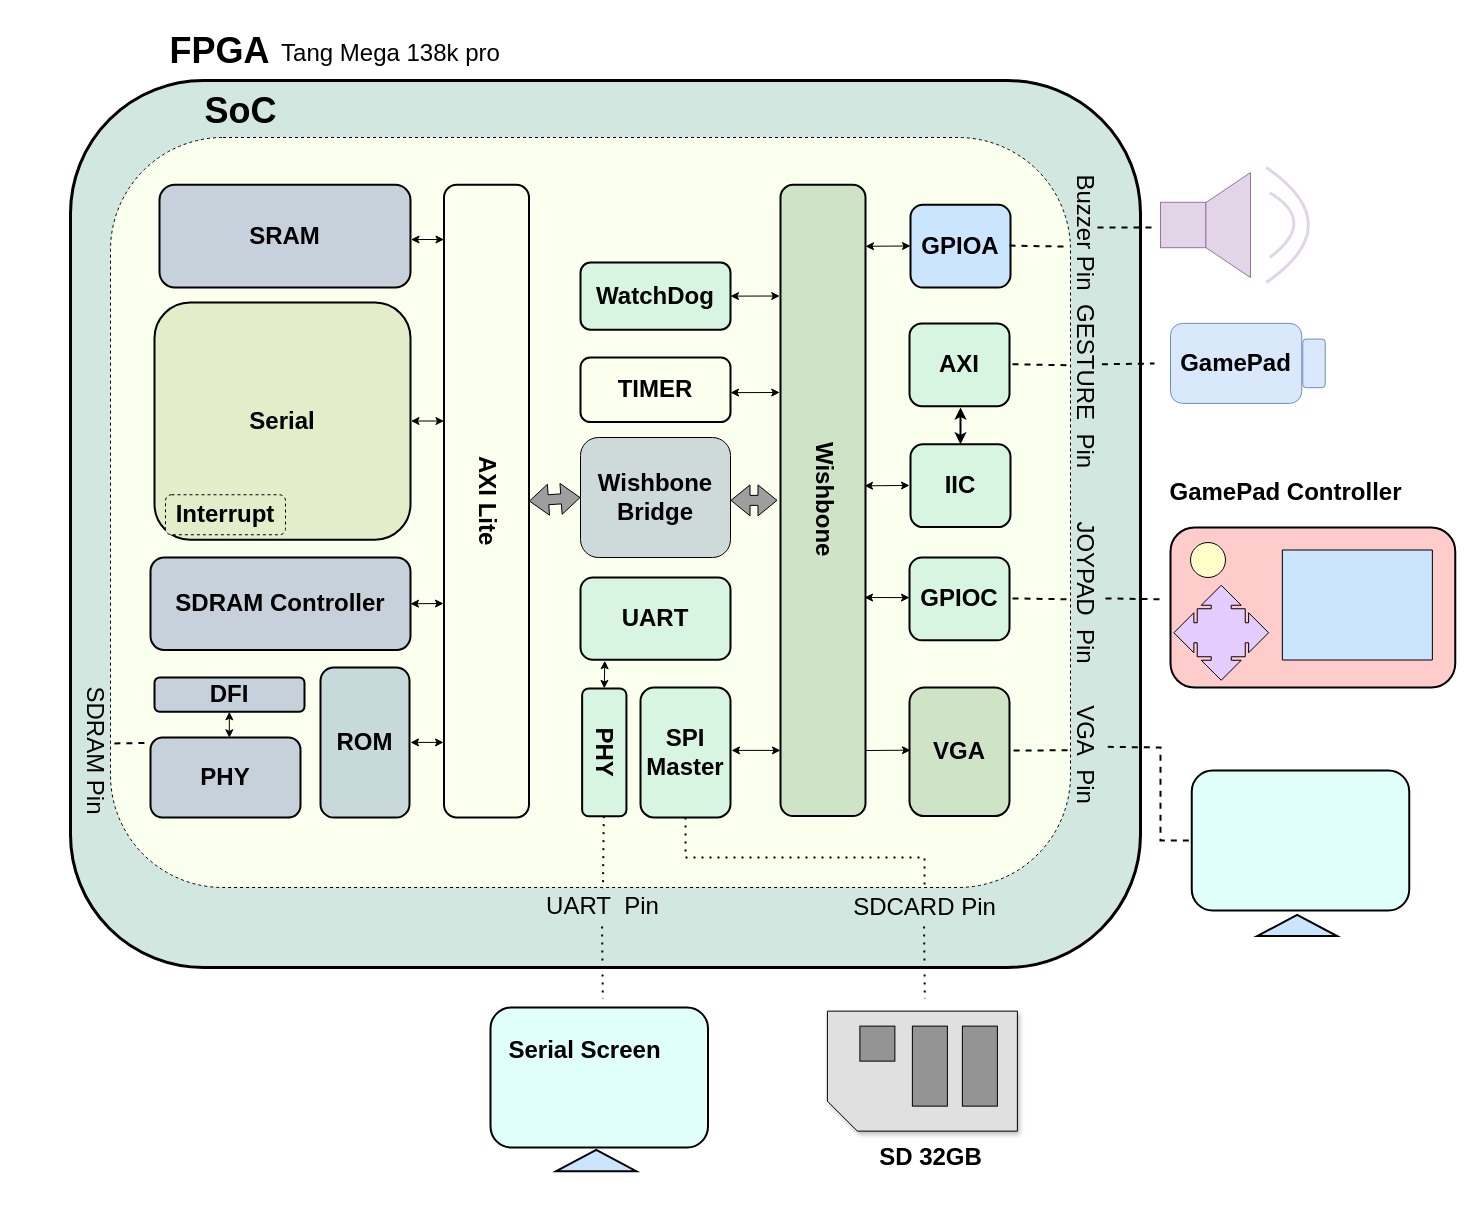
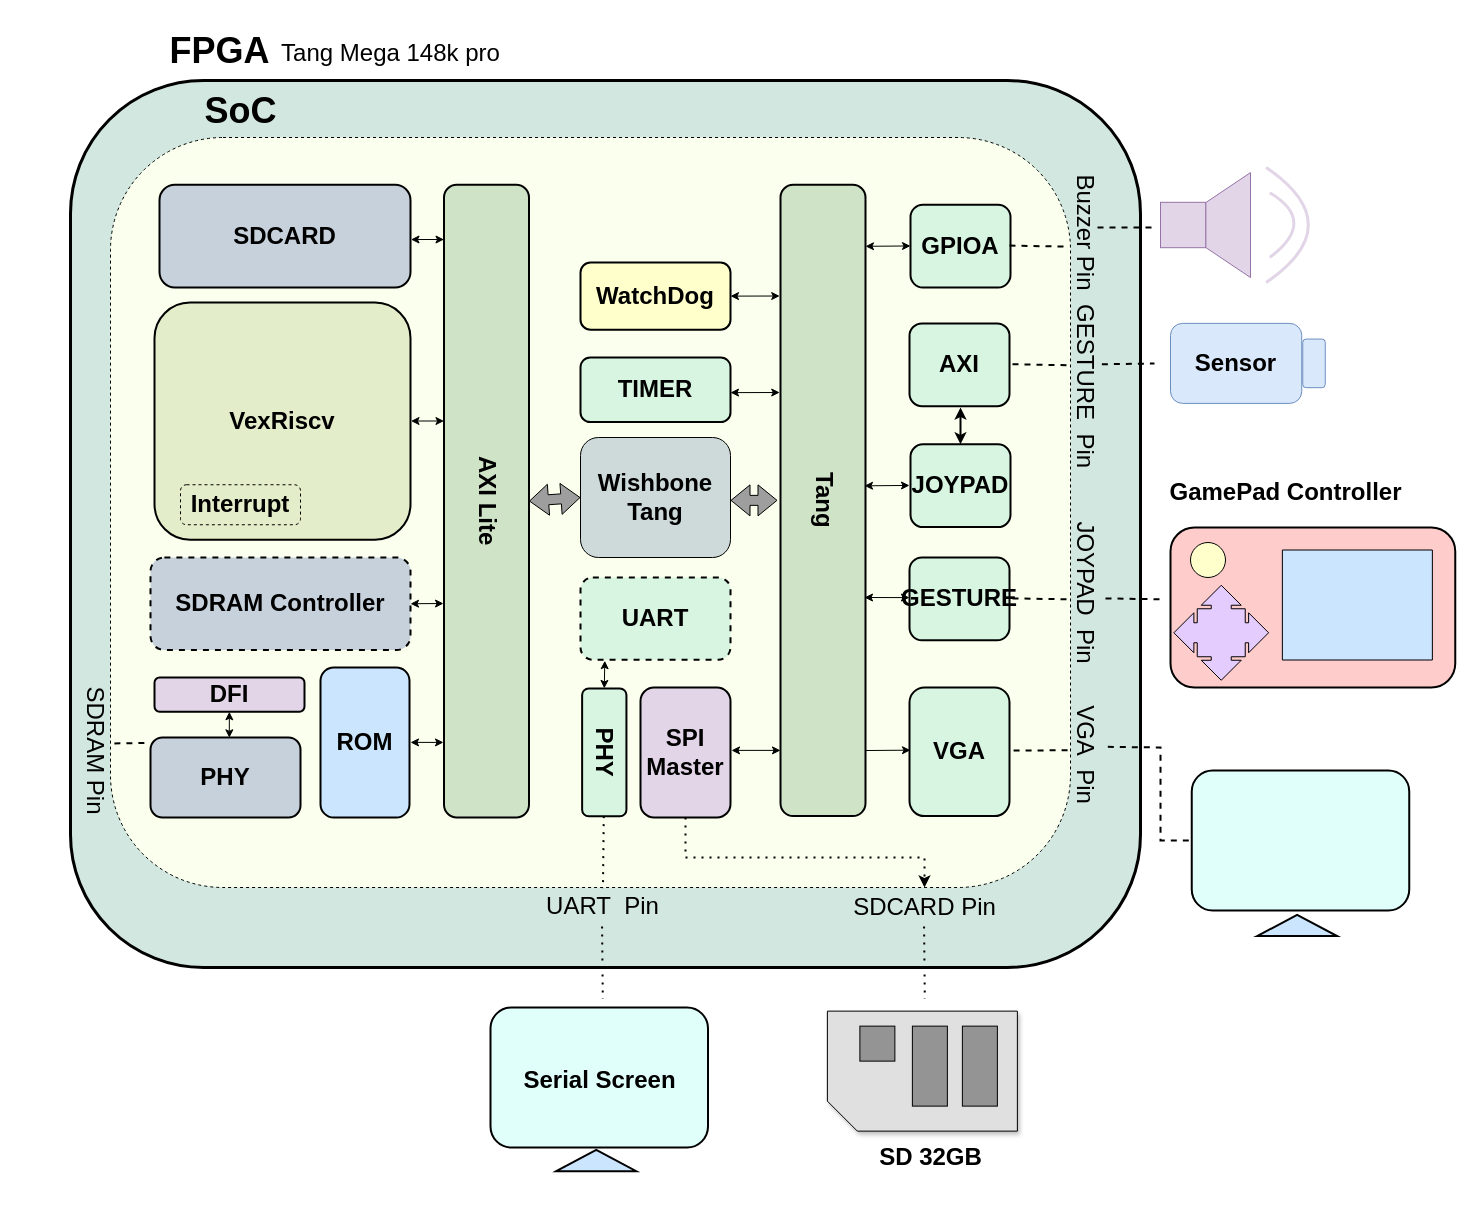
node "Tang Mega 138k pro": label "Tang Mega 138k pro" -> "Tang Mega 148k pro"
node "Wishbone": label "Wishbone" -> "Tang"
node "SRAM": label "SRAM" -> "SDCARD"
node "GPIOA": fillcolor #cce5ff -> #d7f5e0
node "WatchDog": fillcolor #d7f5e0 -> #ffffcc
node "GamePad": label "GamePad" -> "Sensor"
node "TIMER": fillcolor #fbffed -> #d7f5e0
node "Serial": label "Serial" -> "VexRiscv"
node "IIC": label "IIC" -> "JOYPAD"
node "Wishbone Bridge": label "Wishbone Bridge" -> "Wishbone Tang"
node "AXI Lite": fillcolor #fbffed -> #cfe3c7
node "Interrupt": moved (226, 515) -> (241, 505)
node "GPIOC": label "GPIOC" -> "GESTURE"
node "SDRAM Controller": style solid -> dashed
node "UART": style solid -> dashed
node "DFI": fillcolor #c6d1dc -> #e1d5e7
node "ROM": fillcolor #c8d9dc -> #cce5ff
node "VGA": fillcolor #cfe3c7 -> #d7f5e0
node "SPI Master": fillcolor #d7f5e0 -> #e1d5e7
edge "SPI Master" -- "SDCARD Pin": arrowhead none -> classic
node "Serial Screen": moved (584, 1050) -> (599, 1080)
